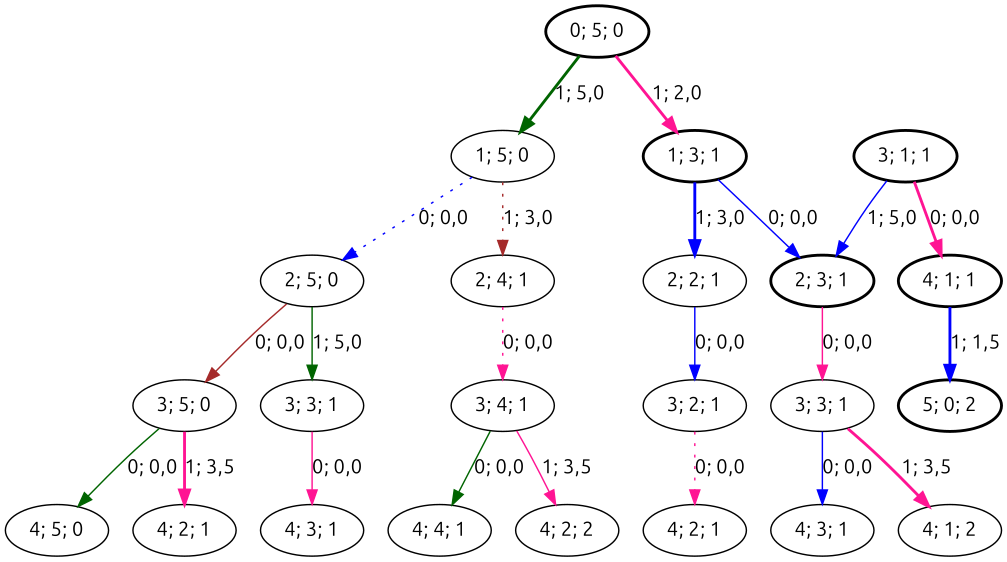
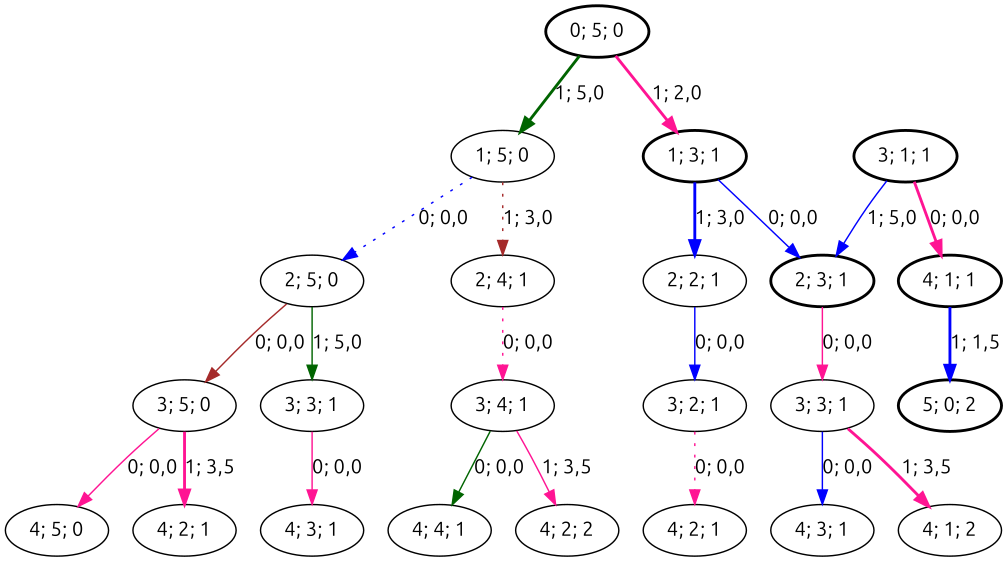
edge "3; 5; 0" -> "4; 5; 0": color darkgreen -> deeppink
